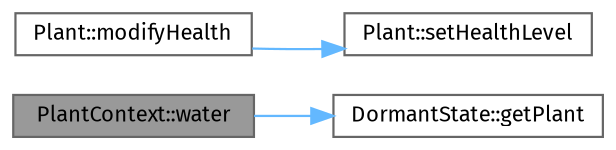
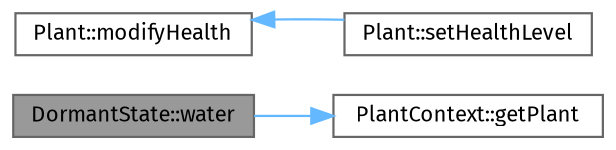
edge "Plant::modifyHealth" -> "Plant::setHealthLevel": reversed
node "PlantContext::water": label "PlantContext::water" -> "DormantState::water"
node "DormantState::getPlant": label "DormantState::getPlant" -> "PlantContext::getPlant"
